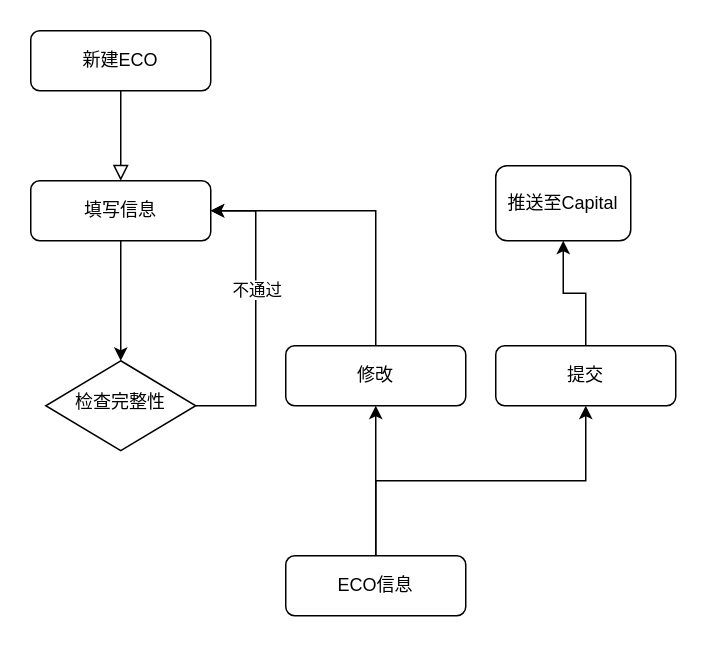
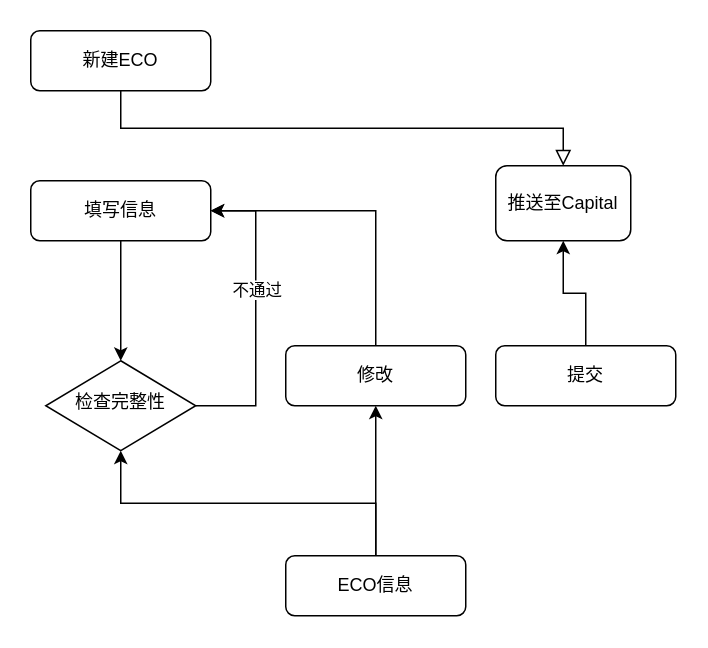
edge "新建ECO" -> "填写信息": now "新建ECO" -> "推送至Capital"
edge "ECO信息" -> "提交": now "ECO信息" -> "检查完整性"
